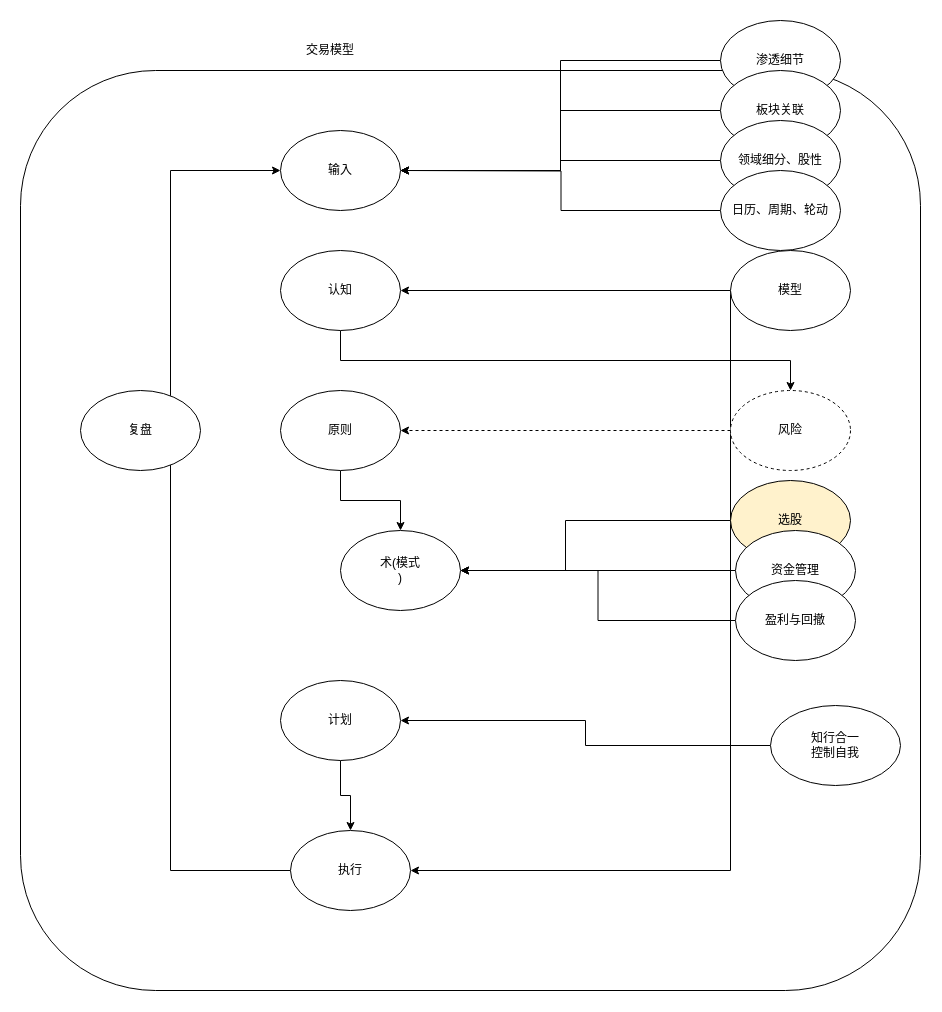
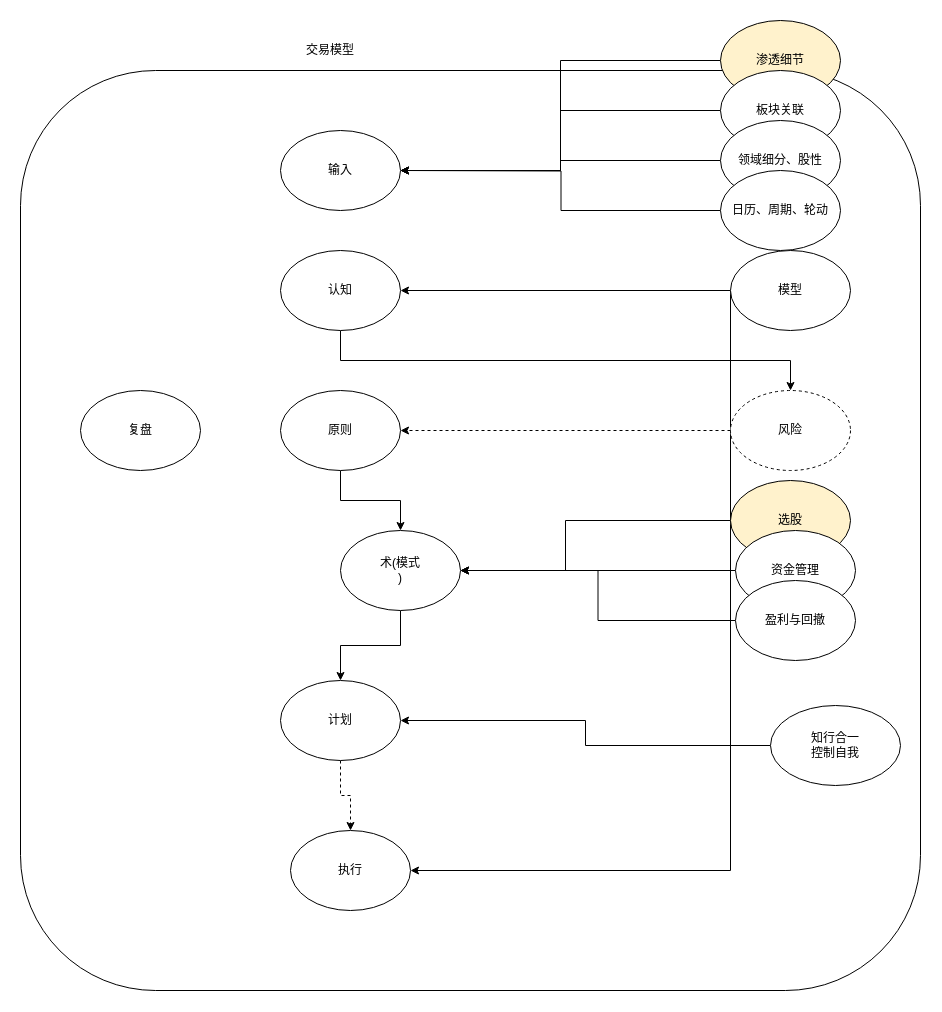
node "渗透细节": fillcolor #ffffff -> #fff2cc
edge "术(模式 )" -> "计划": added
edge "执行" -> "输入": removed
edge "计划" -> "执行": style solid -> dashed
